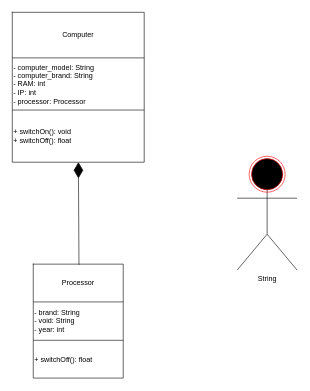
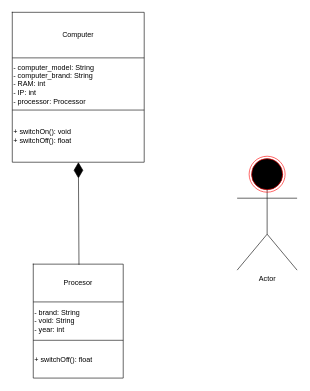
node "String": label "String" -> "Actor"
node "Processor": label "Processor" -> "Procesor"
